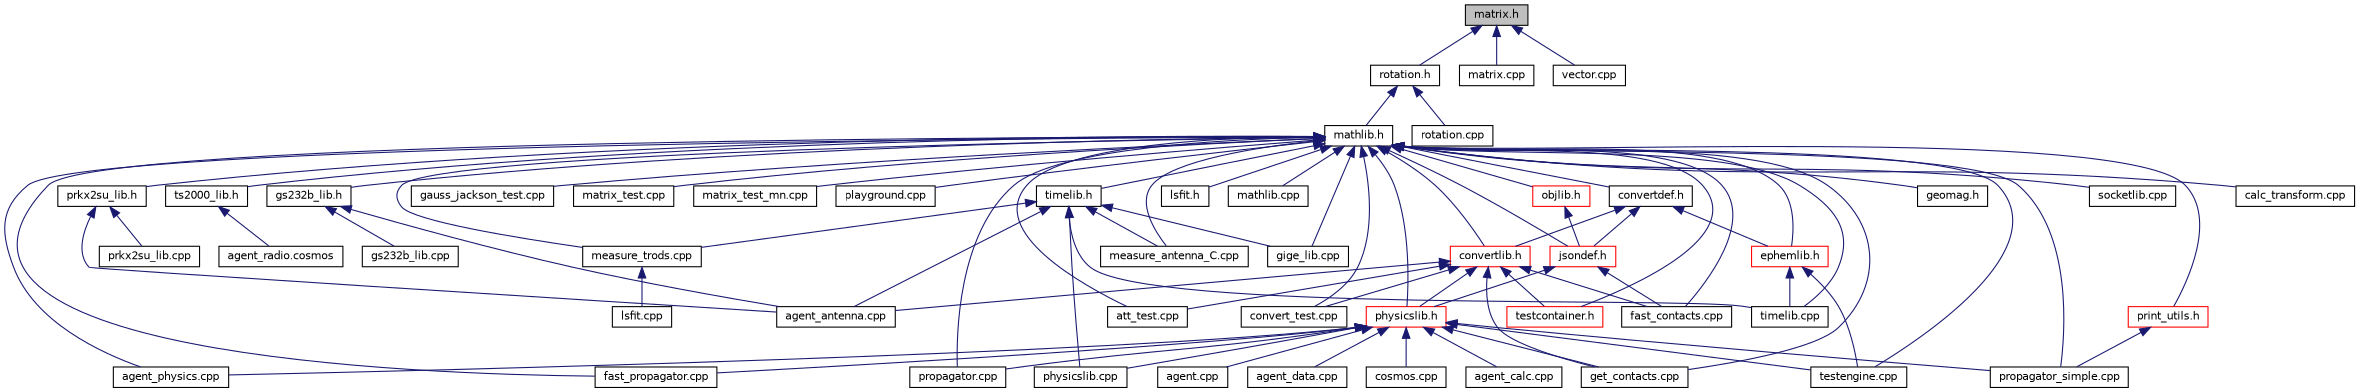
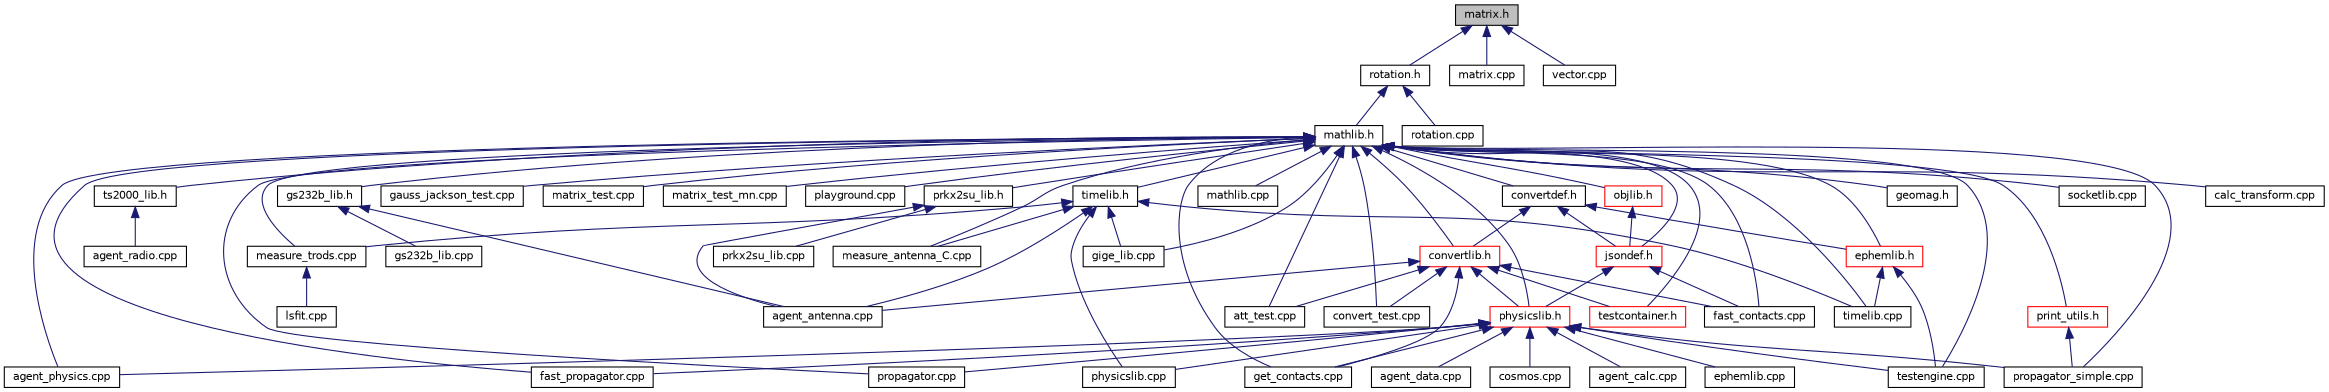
node "lsfit.h": removed
node "agent_radio.cosmos": label "agent_radio.cosmos" -> "agent_radio.cpp"
node "agent.cpp": label "agent.cpp" -> "ephemlib.cpp"
